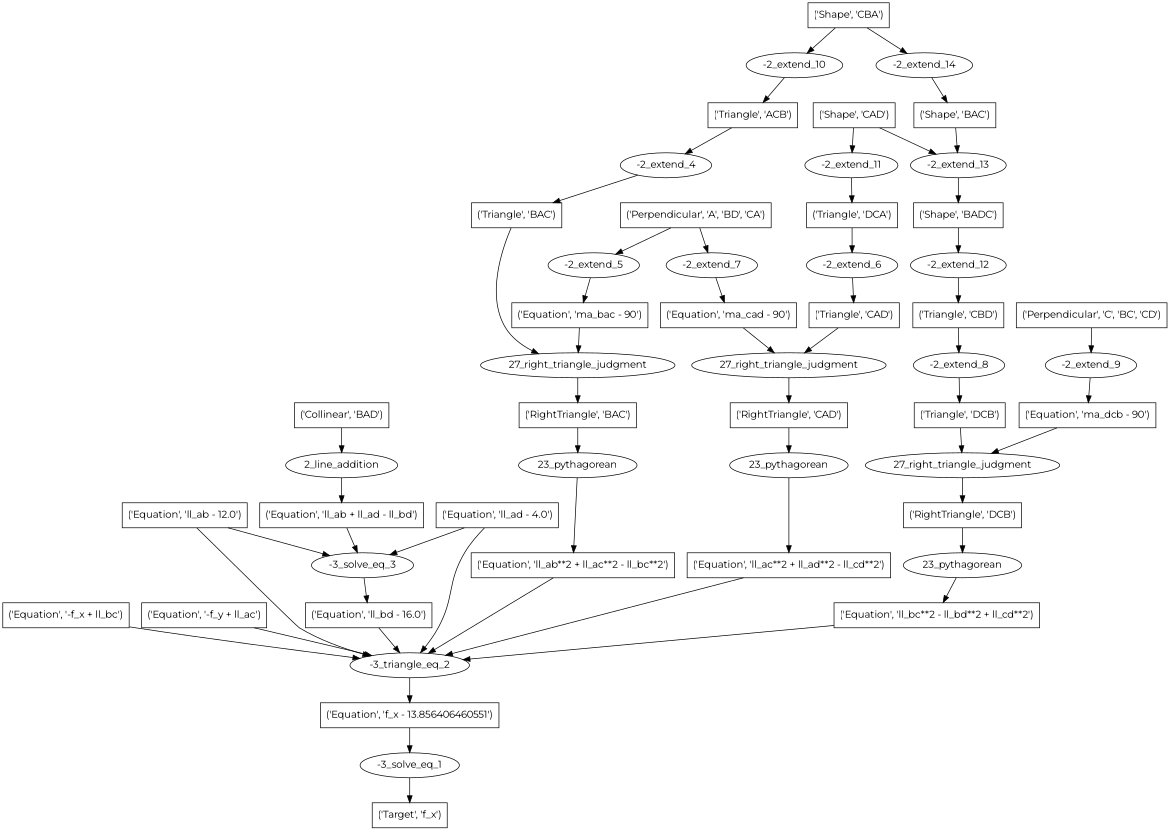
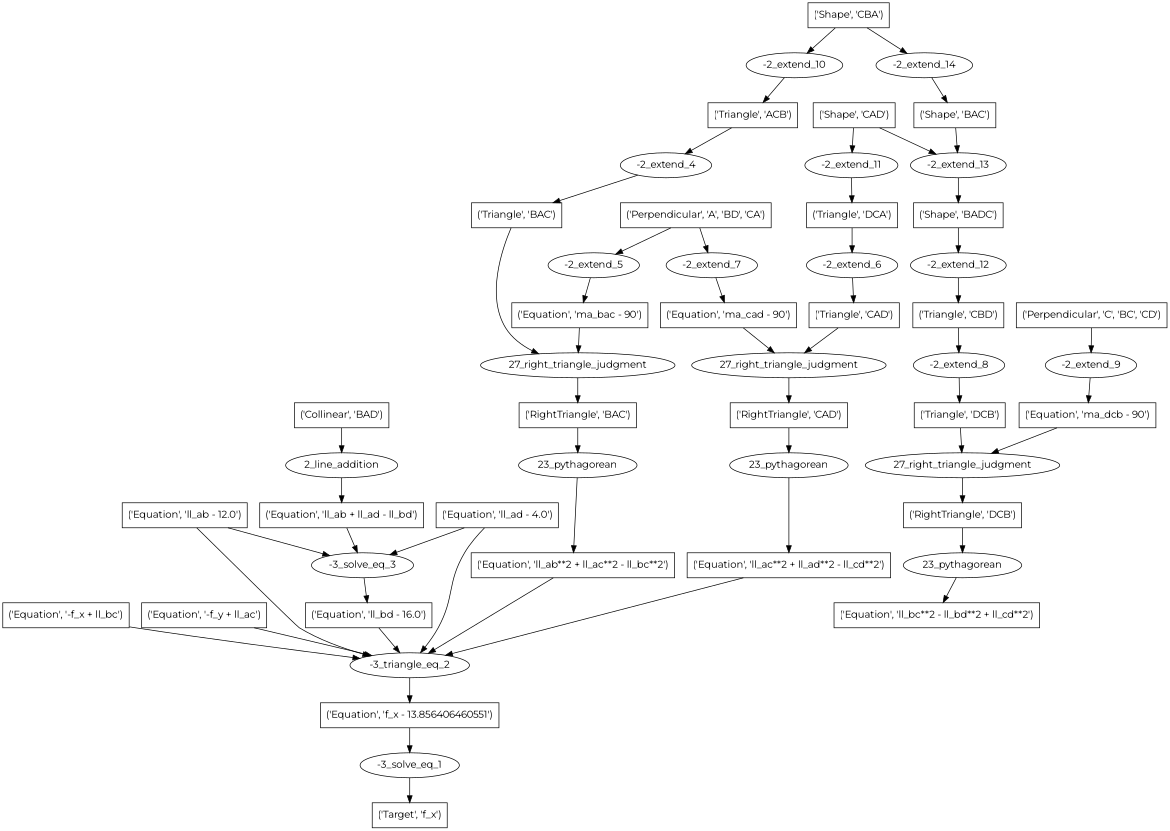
edge "('Equation', 'll_bc**2 - ll_bd**2 + ll_cd**2')" -> "-3_triangle_eq_2": removed
